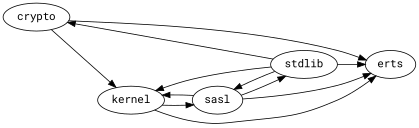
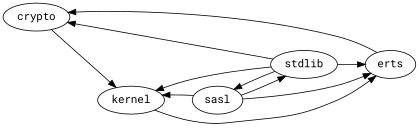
edge "crypto" -> "erts": reversed
edge "kernel" -> "sasl": removed
